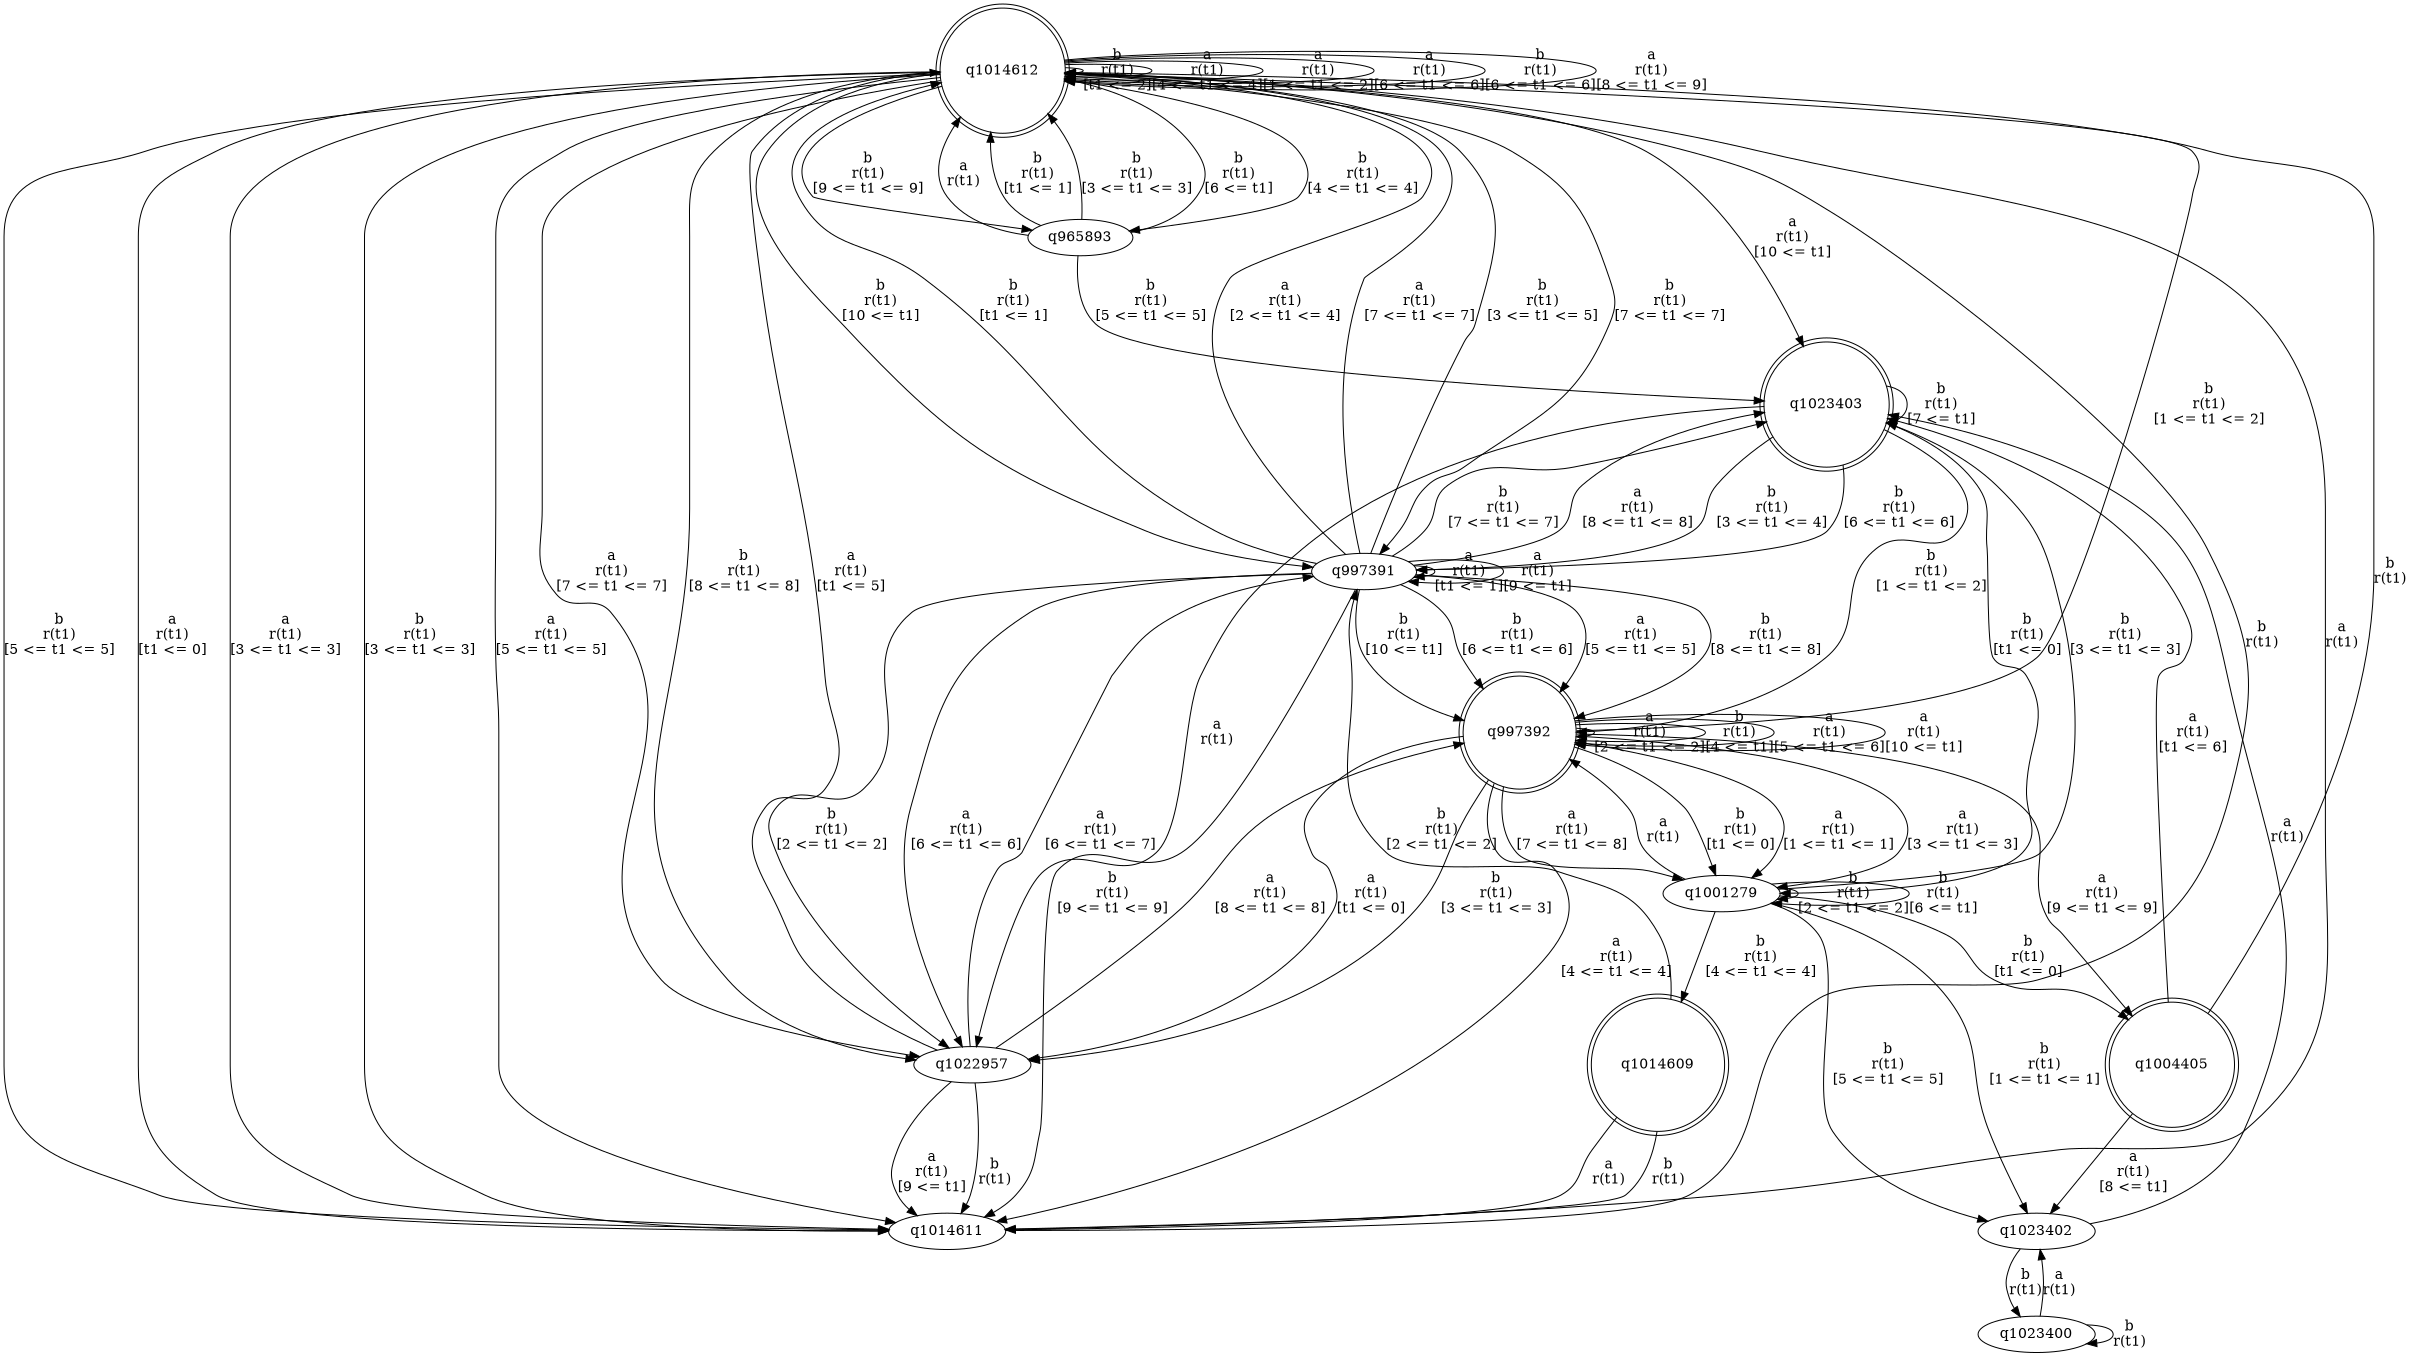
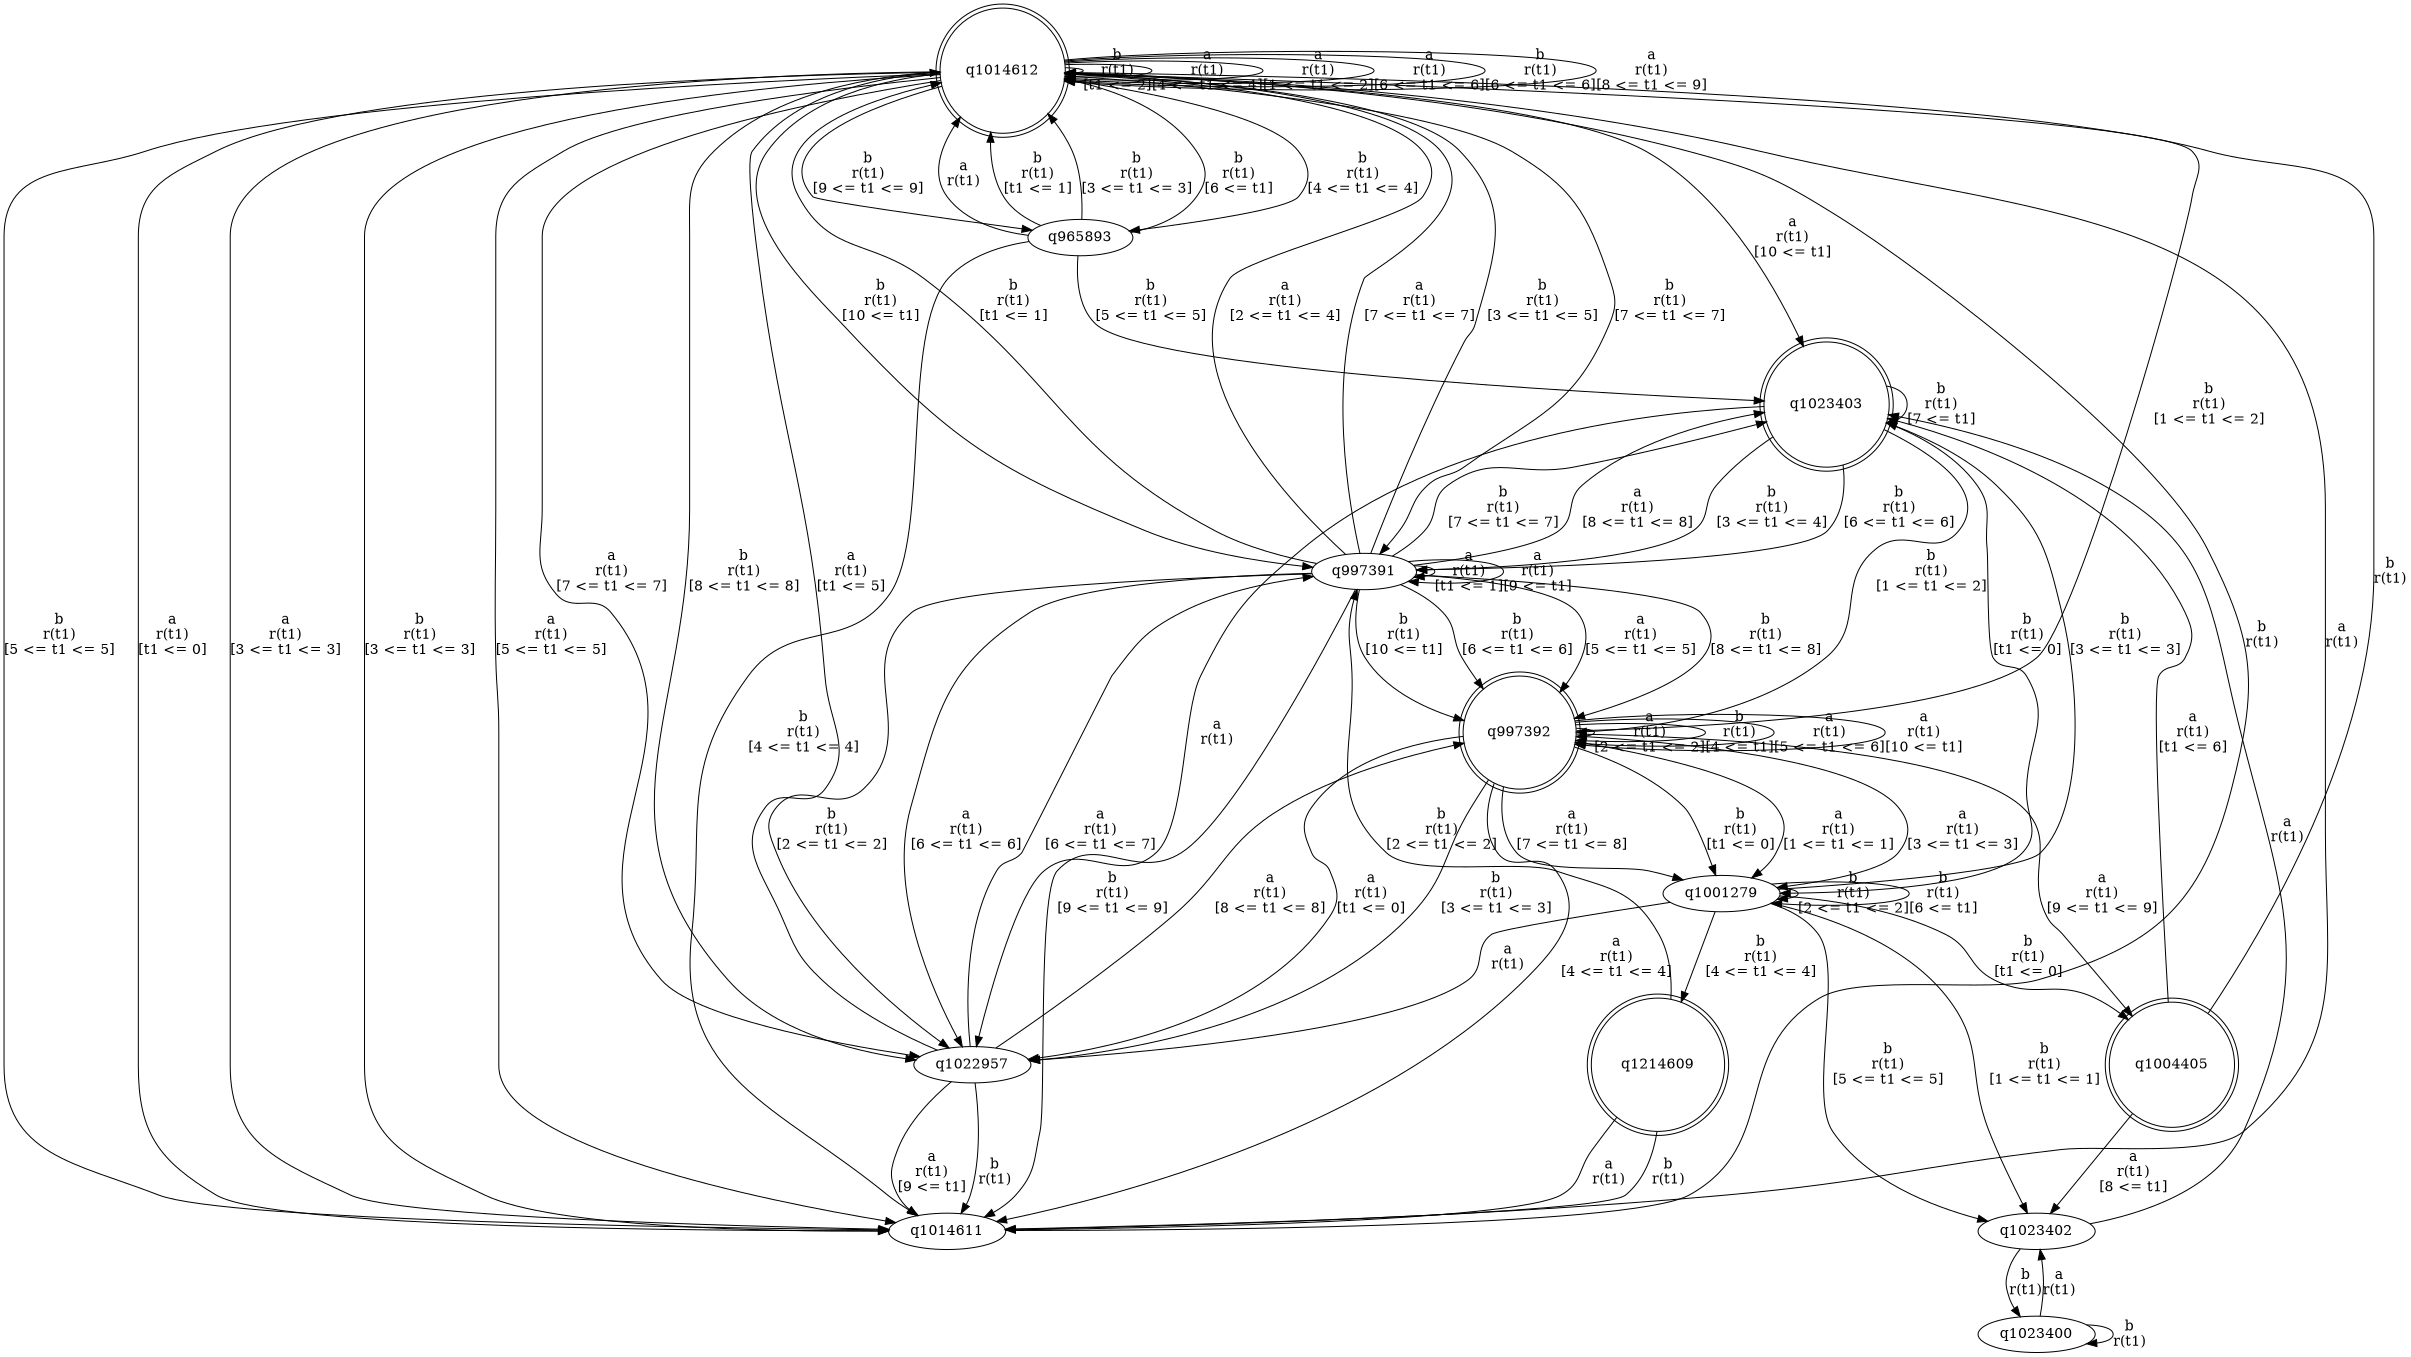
edge "q965893" -> "q1014611": added, label "b r(t1) [4 <= t1 <= 4]"
edge "q1001279" -> "q997392": now "q1001279" -> "q1022957"
node "q1014609": label "q1014609" -> "q1214609"
